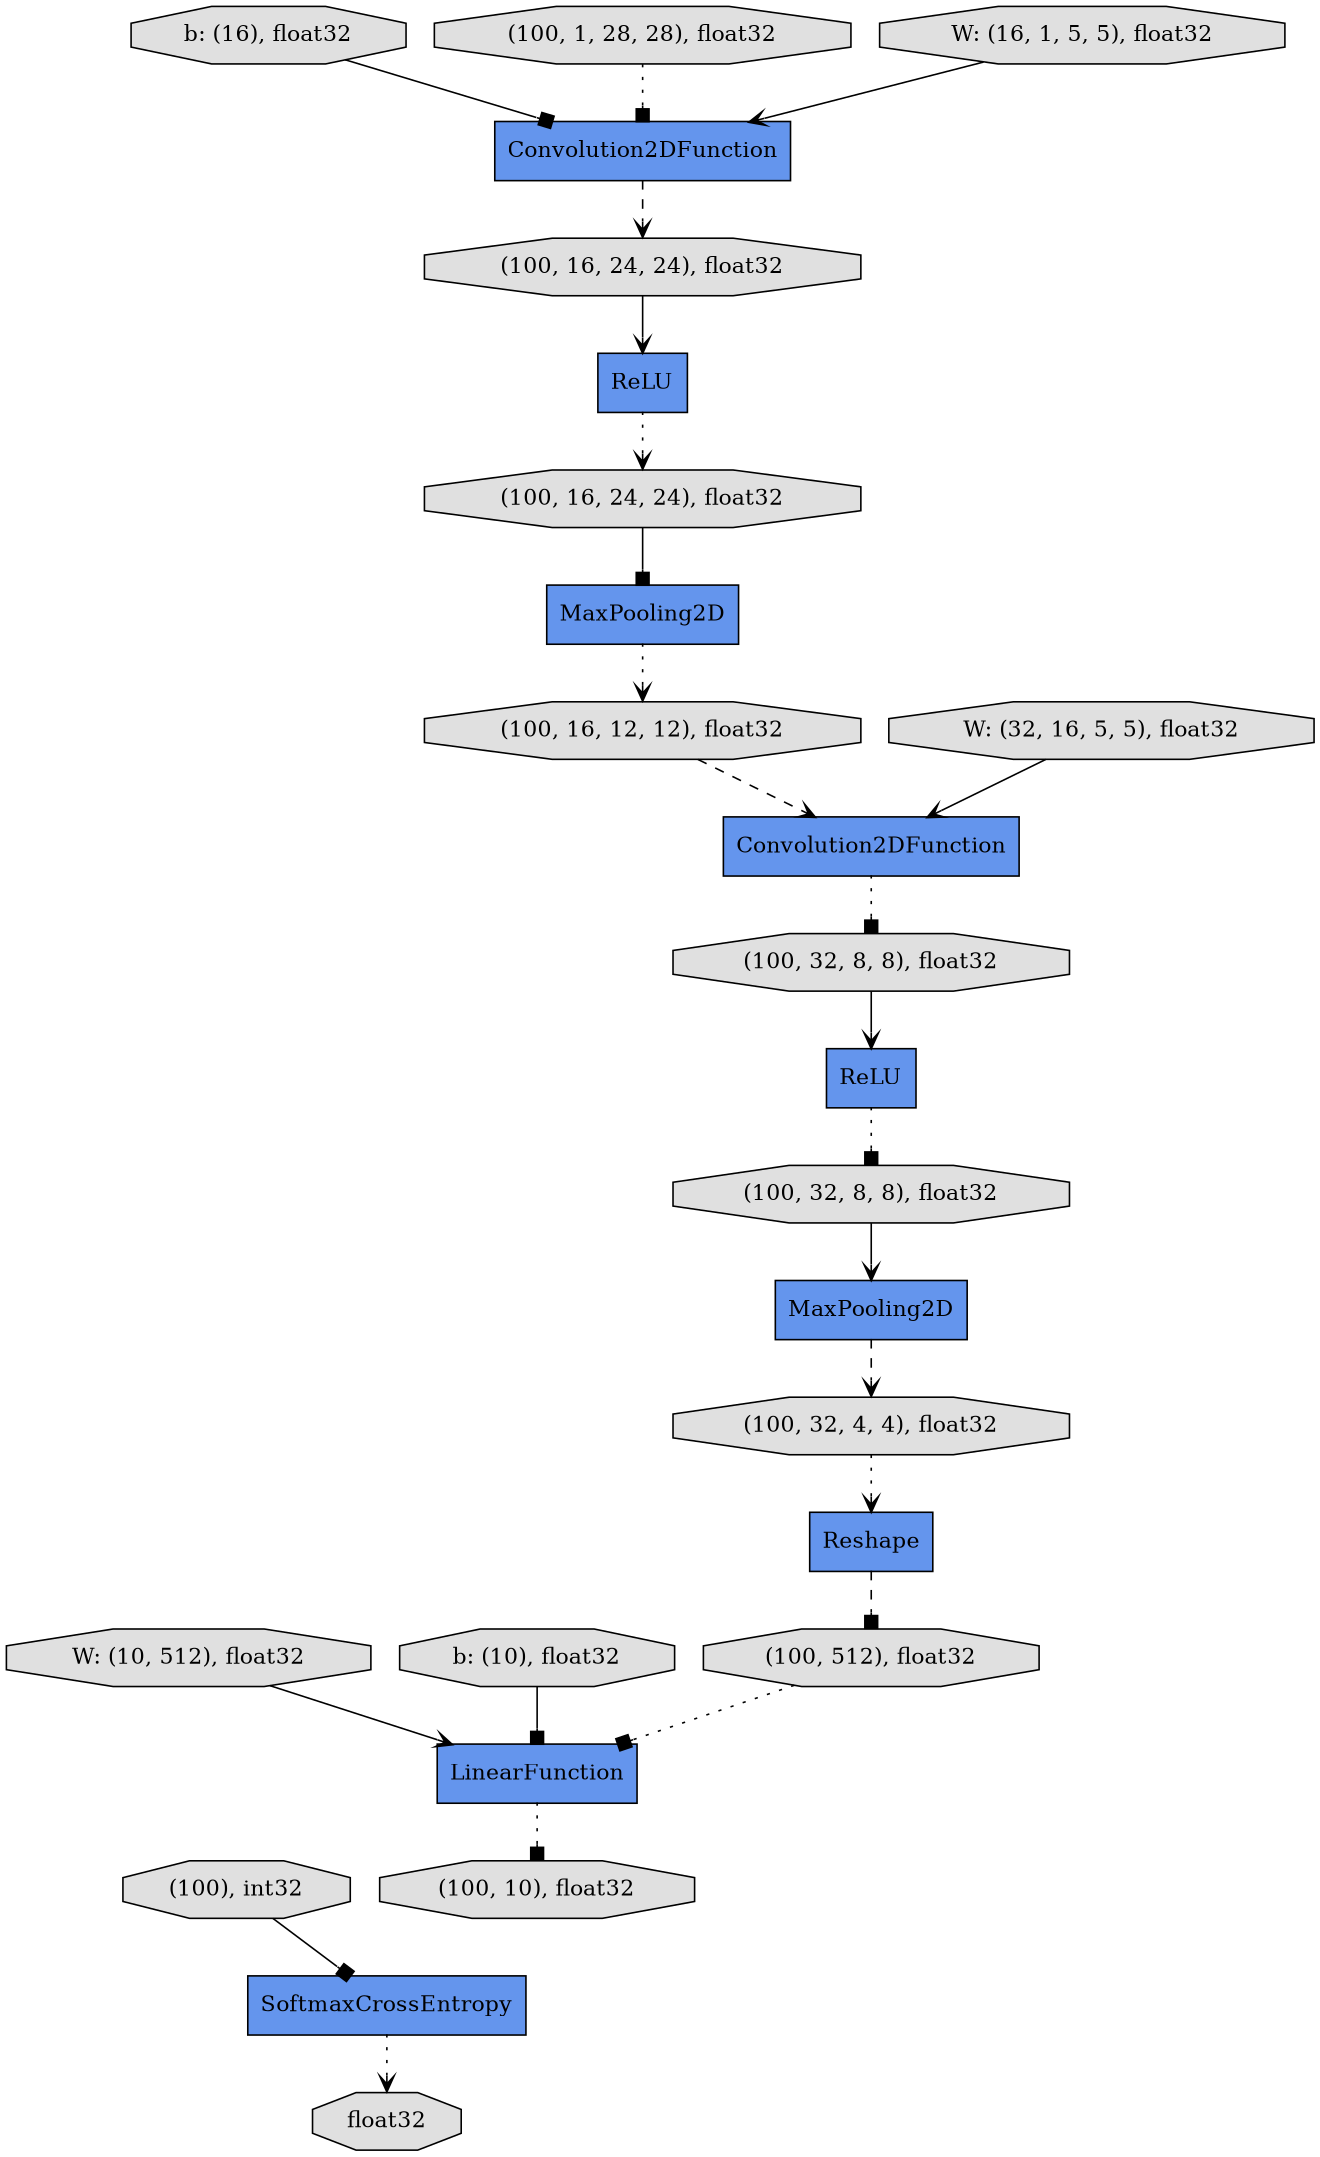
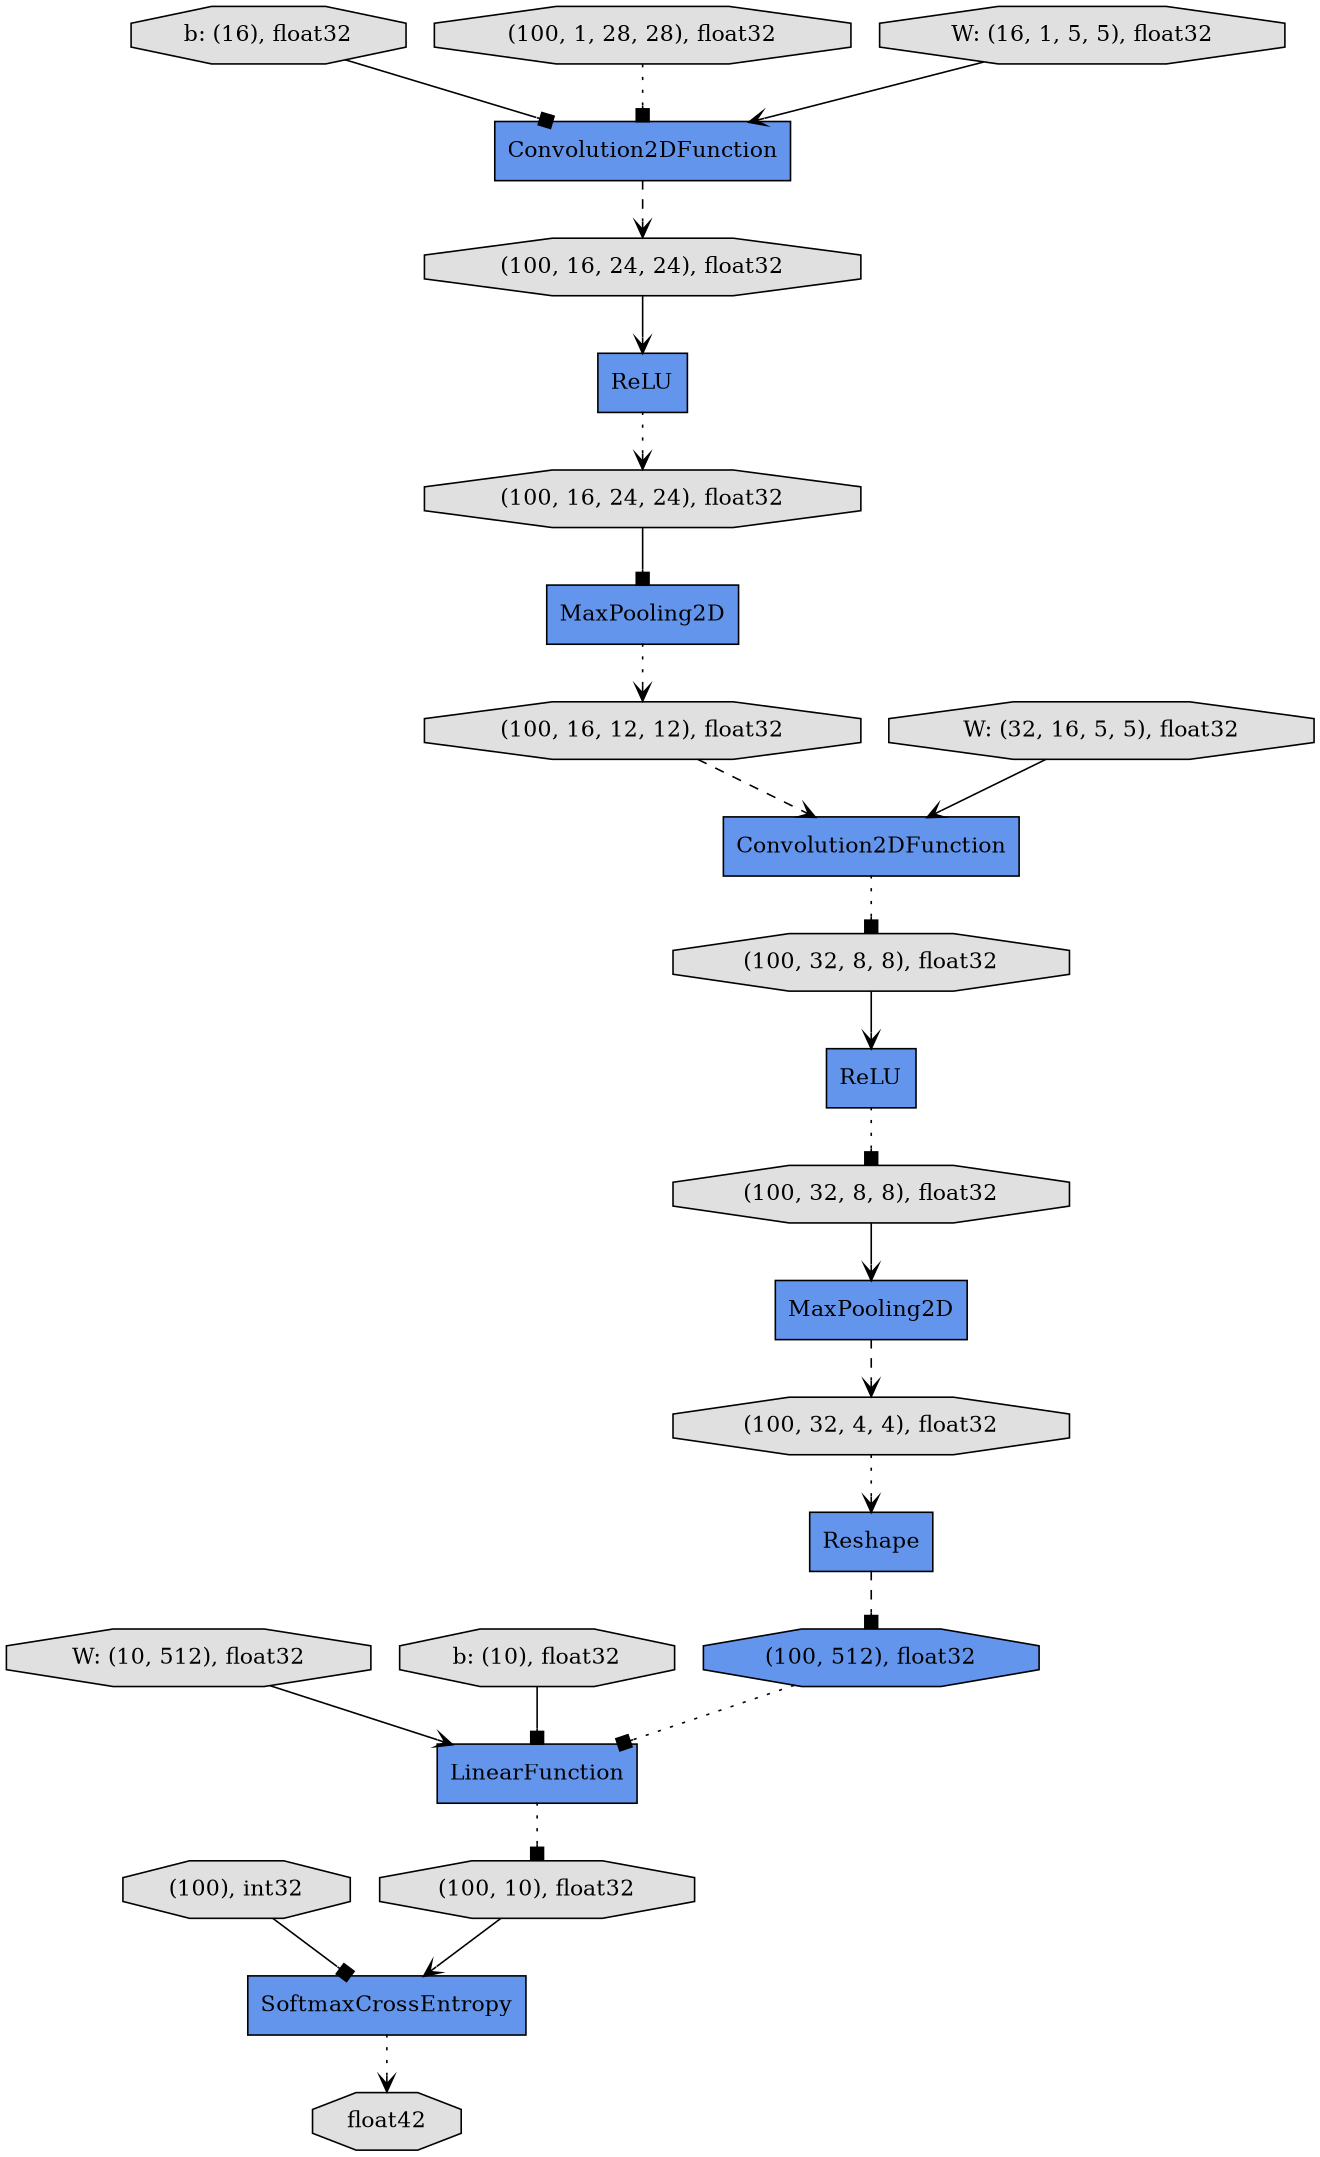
node "(100, 512), float32": fillcolor #e0e0e0 -> #6495ed
edge "(100, 10), float32" -> "SoftmaxCrossEntropy": added
node "float32": label "float32" -> "float42"
